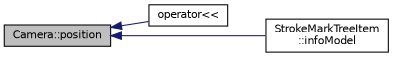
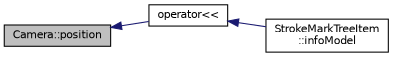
edge "StrokeMarkTreeItem ::infoModel" -> "Camera::position": now "StrokeMarkTreeItem ::infoModel" -> "operator<<"
